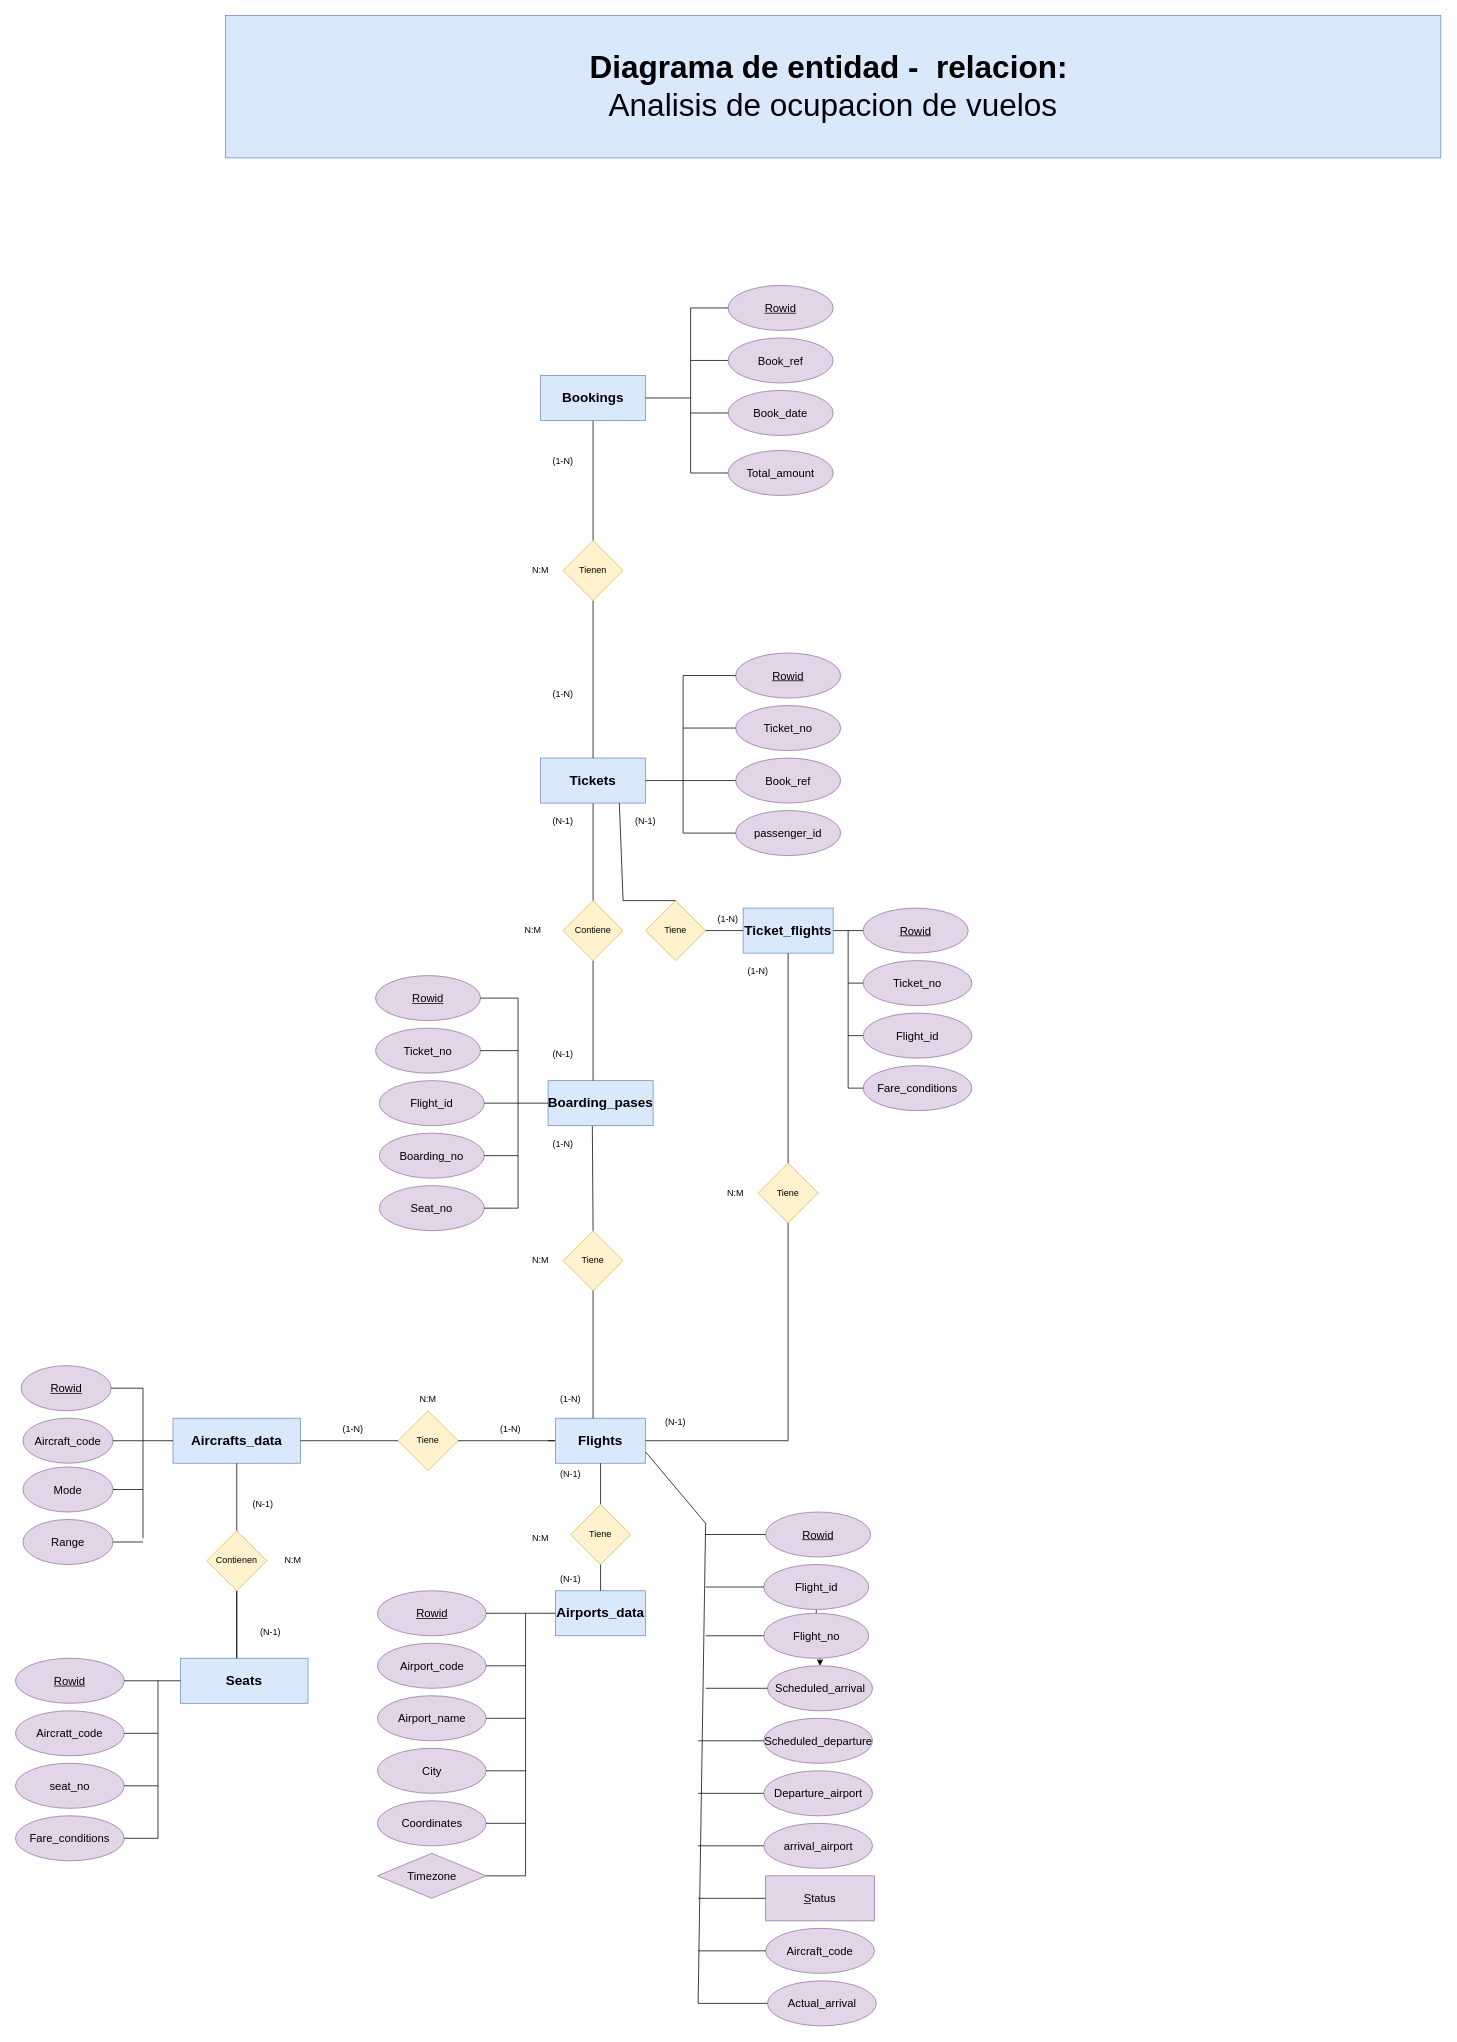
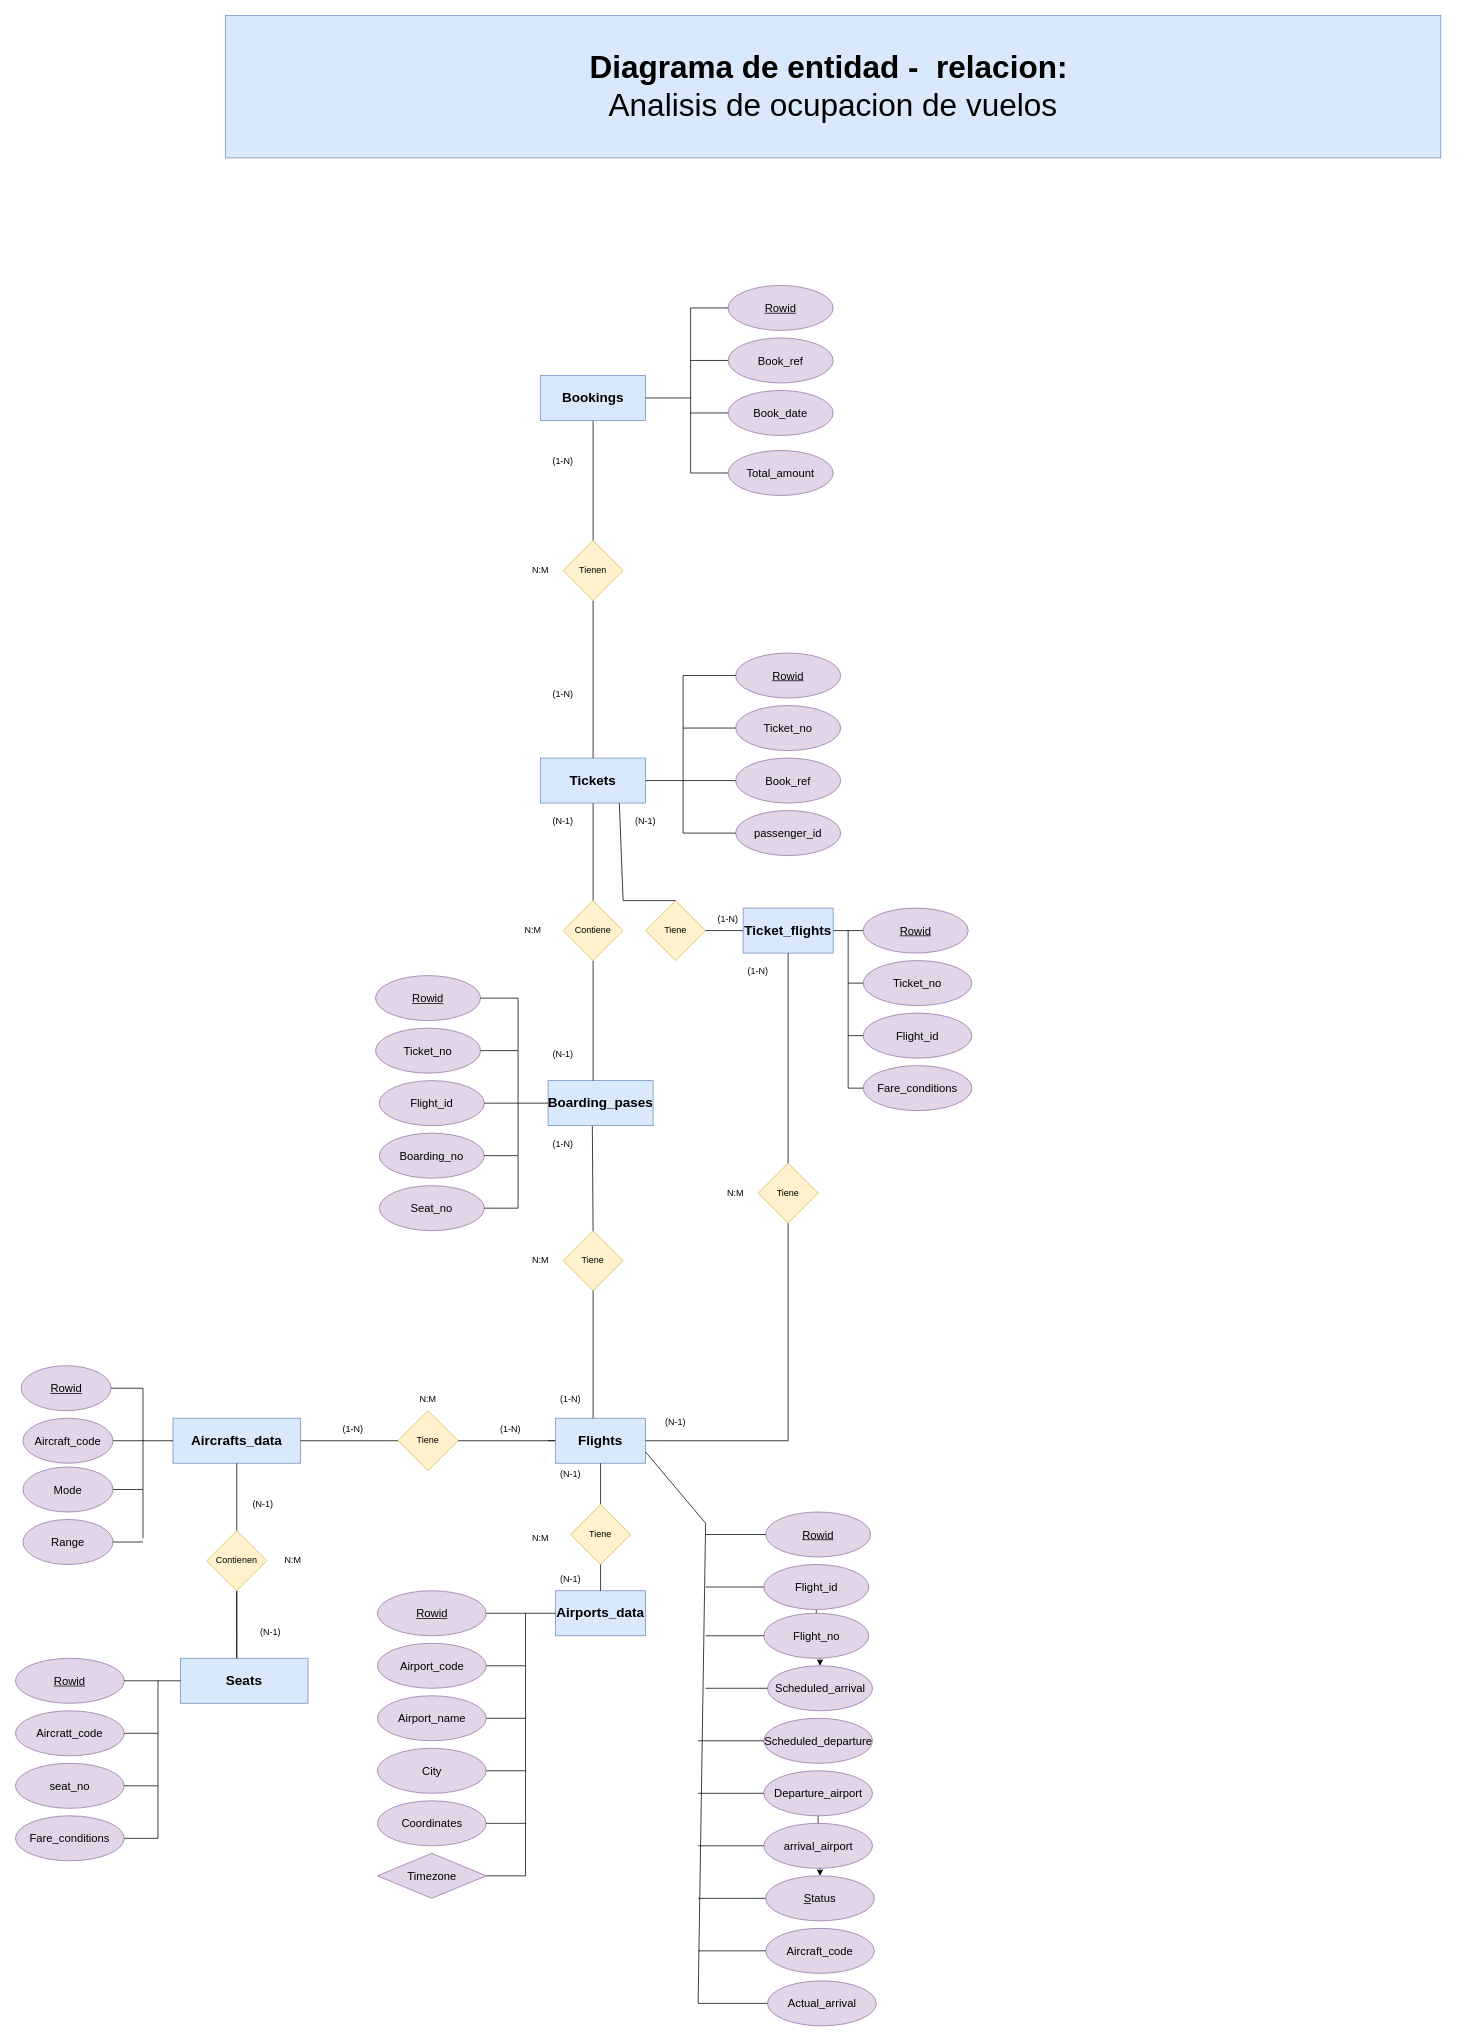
edge "Departure_airport" -> "Status": added
node "Status": shape rectangle -> ellipse
